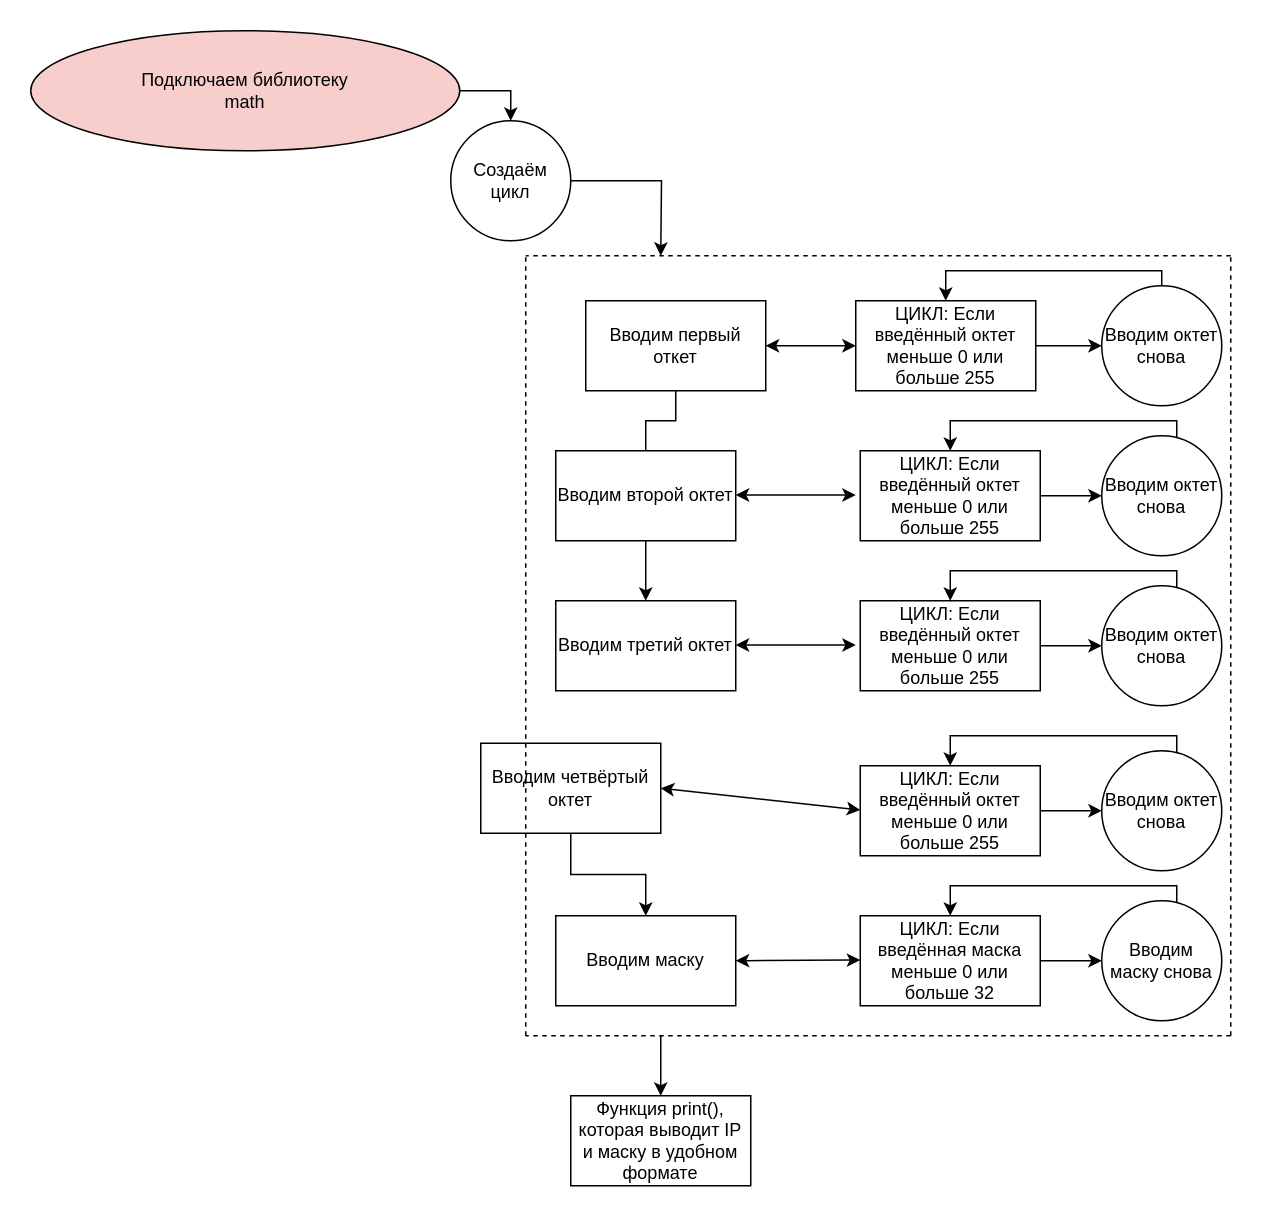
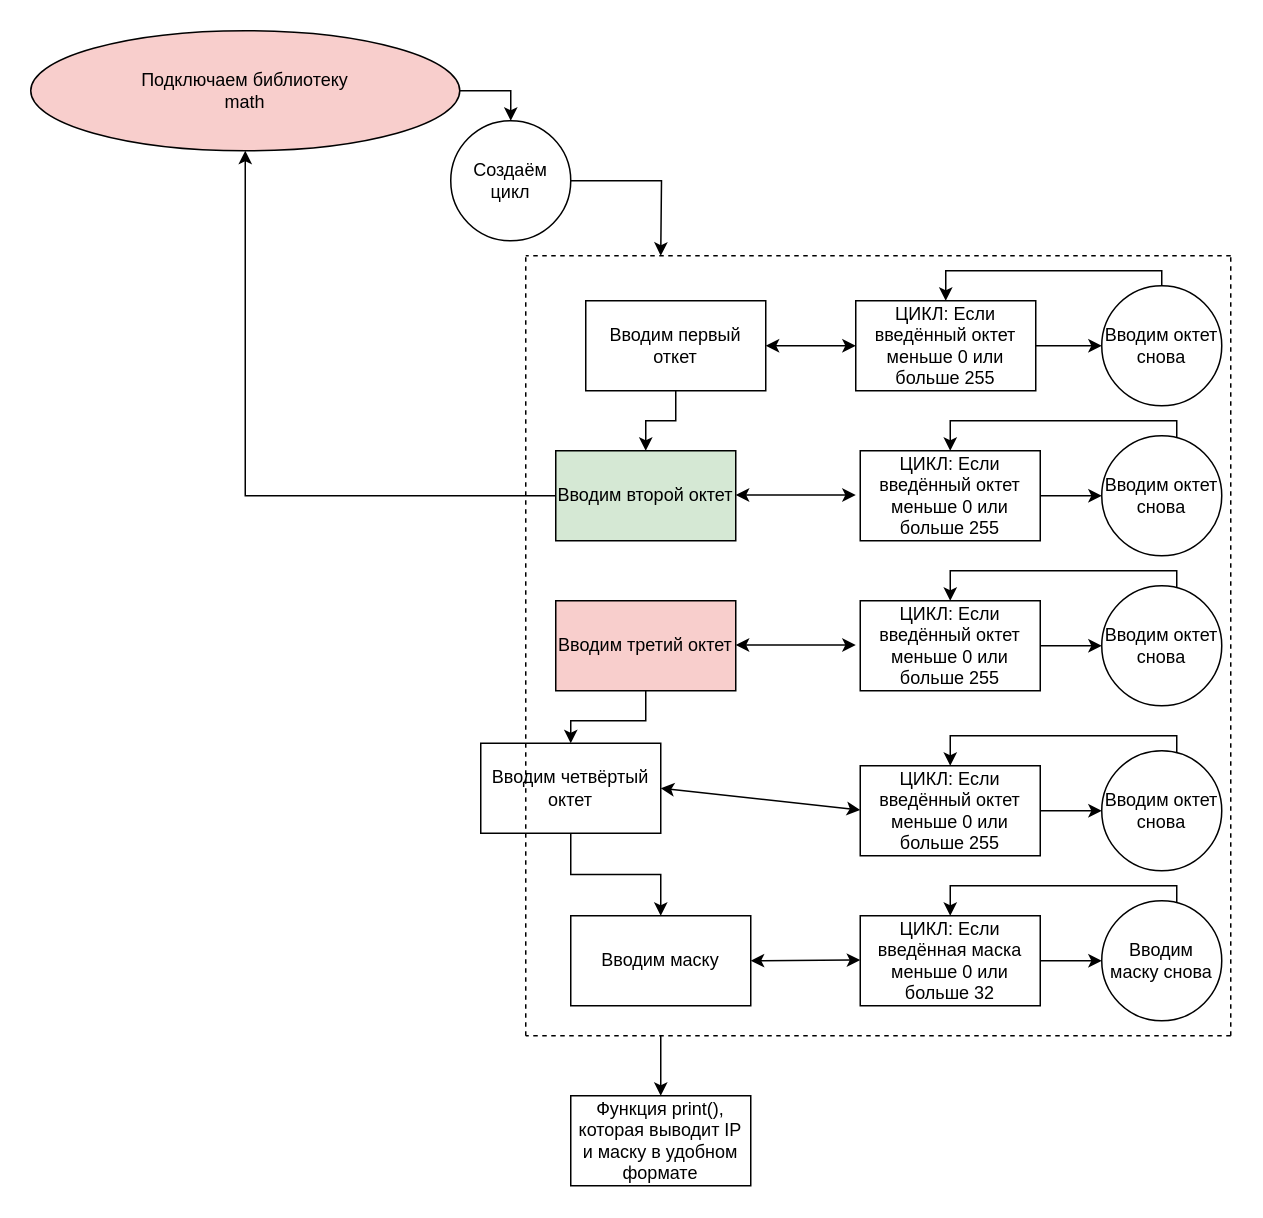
edge "Вводим первый откет" -- "Вводим второй октет": arrowhead none -> classic
node "Вводим второй октет": fillcolor #ffffff -> #d5e8d4
edge "Вводим второй октет" -> "Вводим третий октет": now "Вводим второй октет" -> "Подключаем библиотеку math"
node "Вводим третий октет": fillcolor #ffffff -> #f8cecc
edge "Вводим третий октет" -> "Вводим четвёртый октет": added
node "Вводим маску": moved (646, 961) -> (661, 961)
